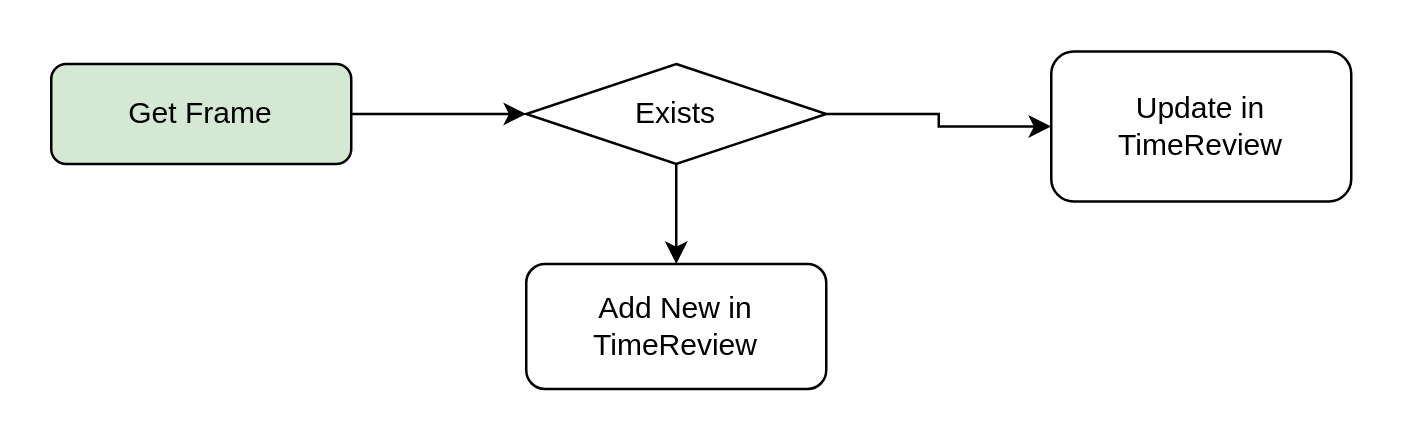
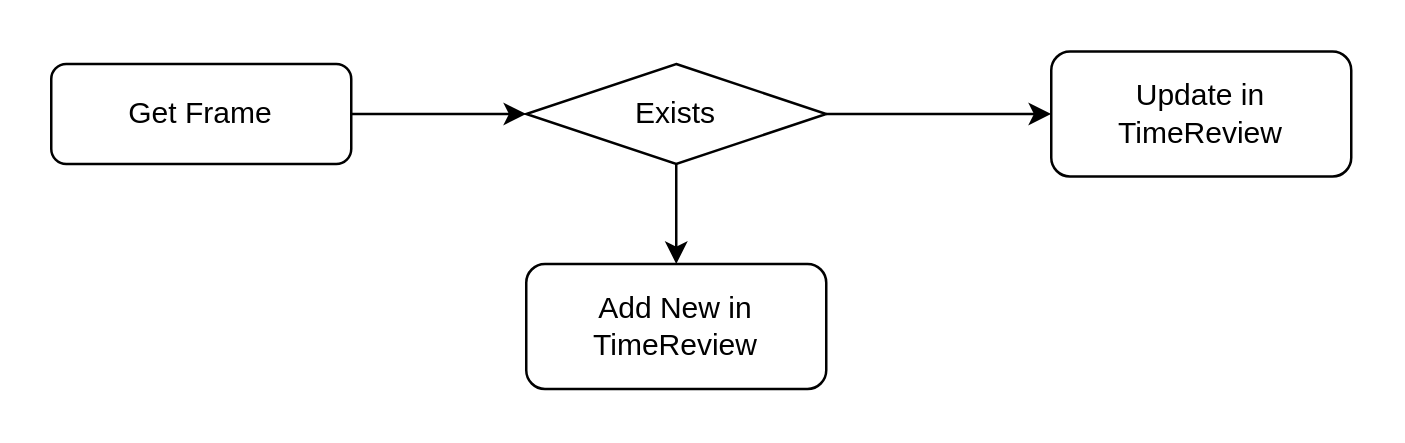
node "Get Frame": fillcolor #d5e8d4 -> #ffffff
node "Update in TimeReview": size 300x150 -> 300x125
